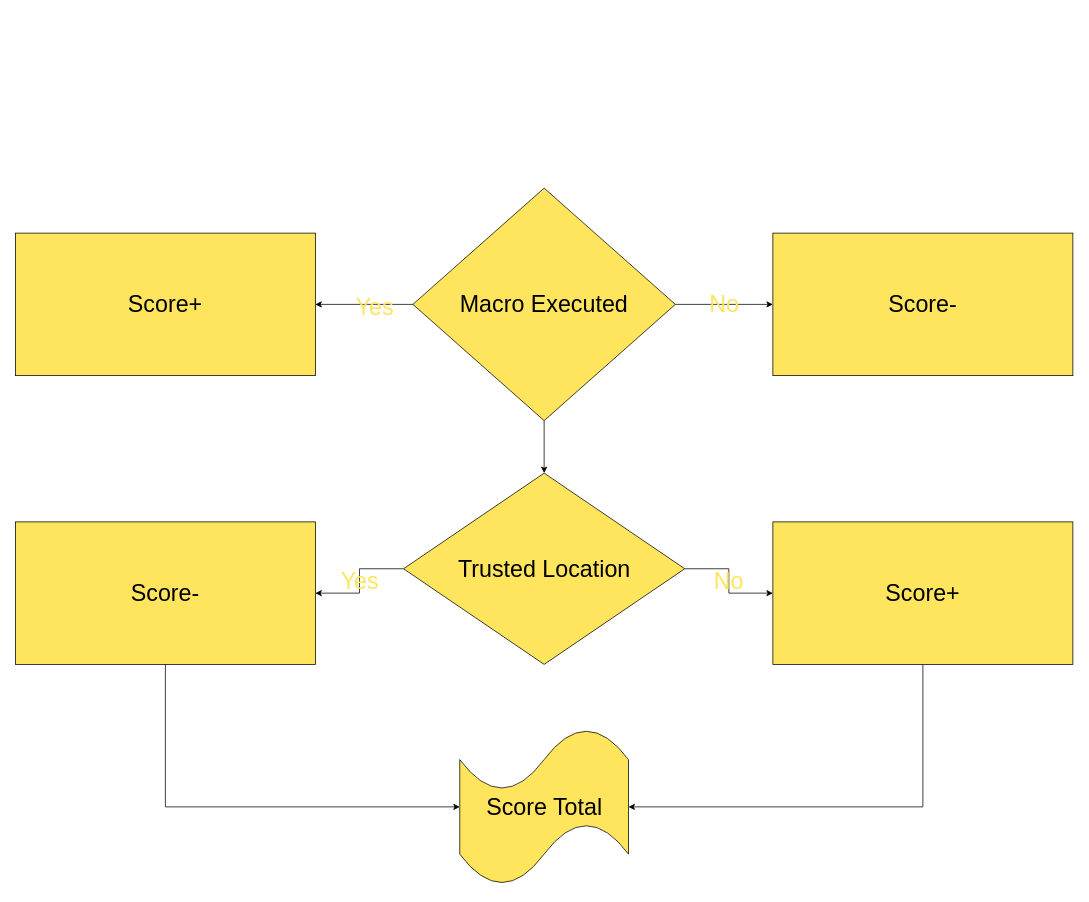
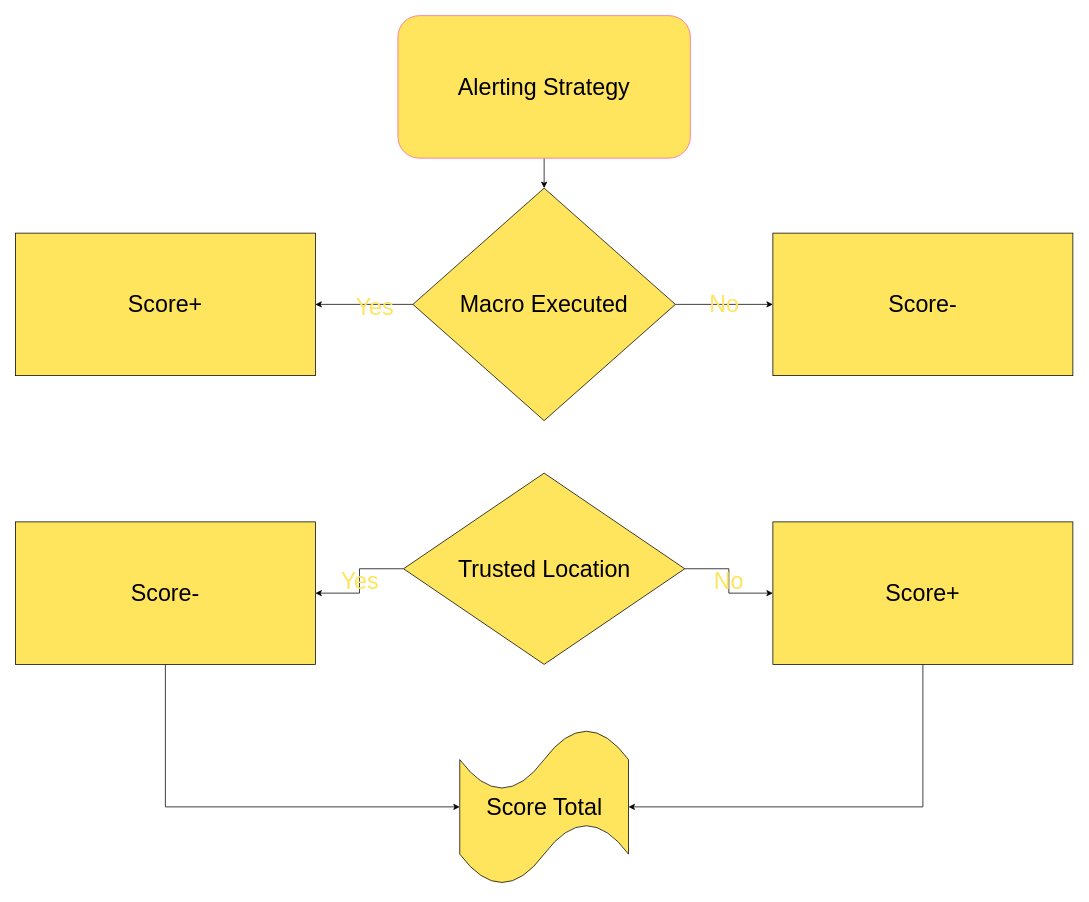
node "Alerting Strategy": added
edge "Alerting Strategy" -> "Macro Executed": added
edge "Macro Executed" -> "Trusted Location": removed
